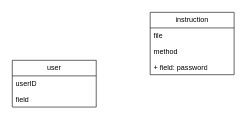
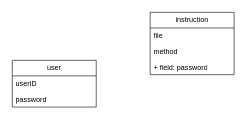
node "field": label "field" -> "password"
